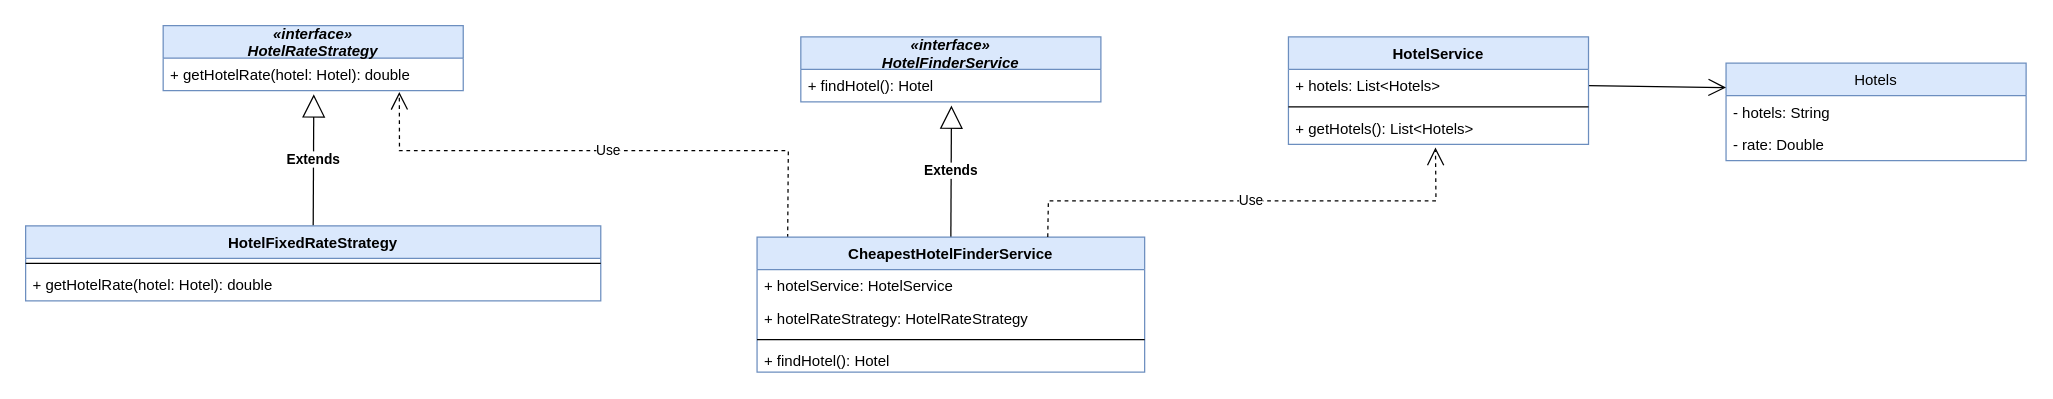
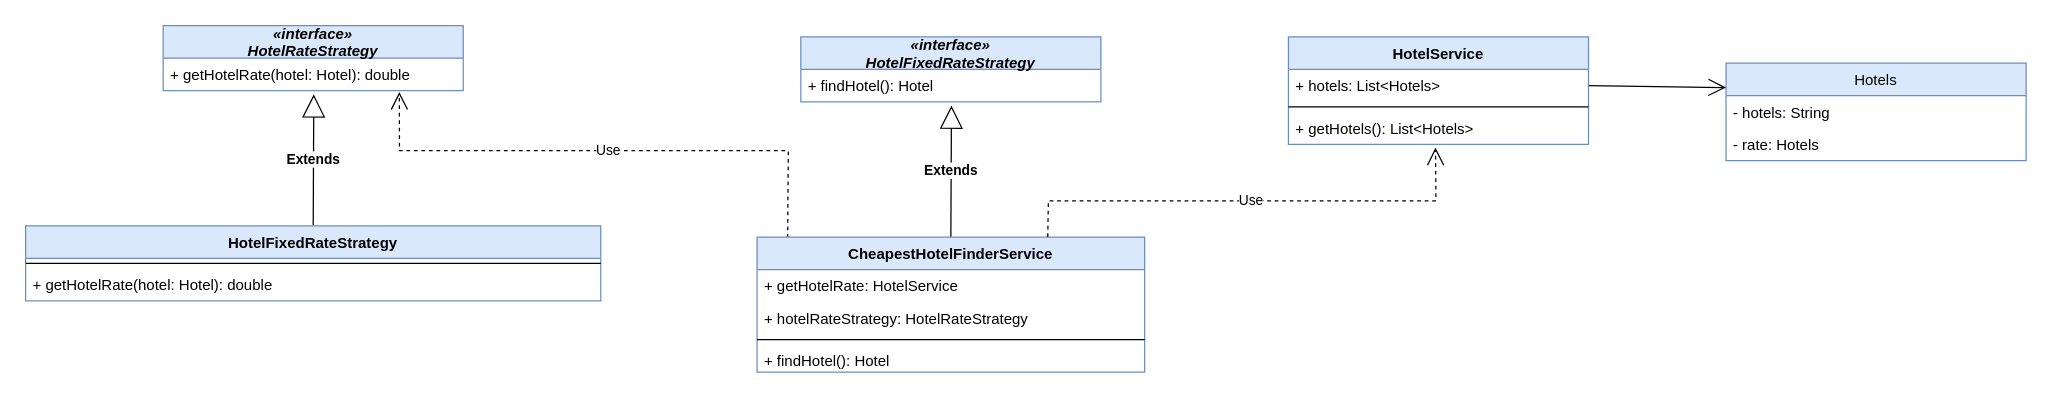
node "«interface» HotelFinderService": label "«interface» HotelFinderService" -> "«interface» HotelFixedRateStrategy"
node "- rate: Double": label "- rate: Double" -> "- rate: Hotels"
node "+ hotelService: HotelService": label "+ hotelService: HotelService" -> "+ getHotelRate: HotelService"
